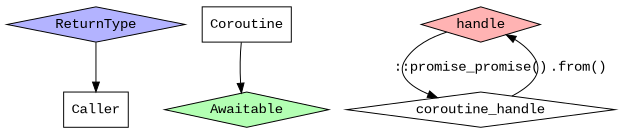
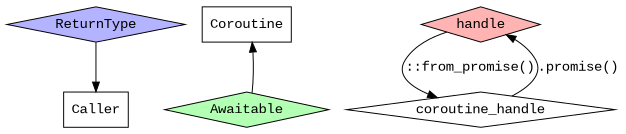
edge "Coroutine" -> "Awaitable": reversed
edge "handle" -> "coroutine_handle": label "::promise_promise()" -> "::from_promise()"
edge "coroutine_handle" -> "handle": label ".from()" -> ".promise()"
